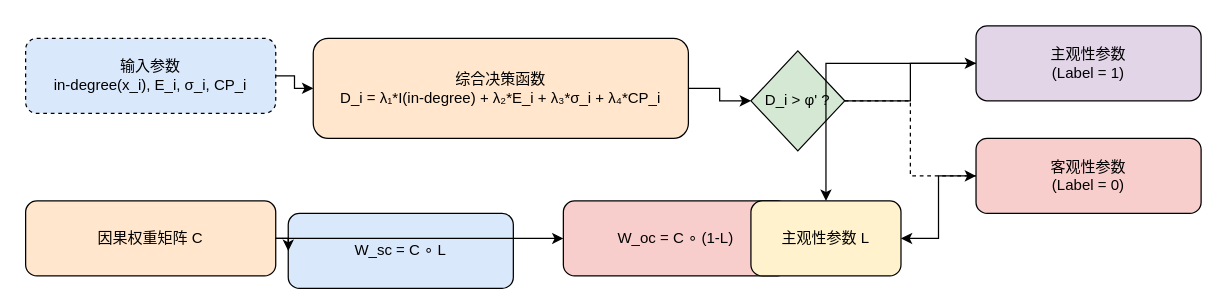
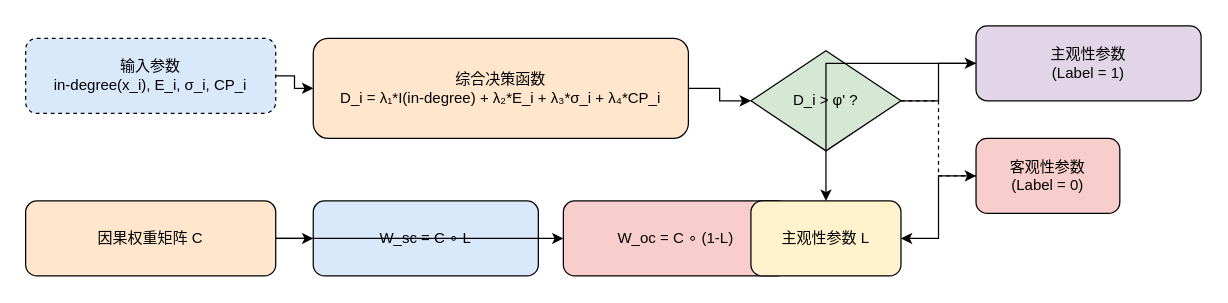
node "D_i > φ' ?": size 94x100 -> 150x100
node "客观性参数 (Label = 0)": size 225x75 -> 144x75
node "W_sc = C ∘ L": moved (401, 251) -> (426, 238)
